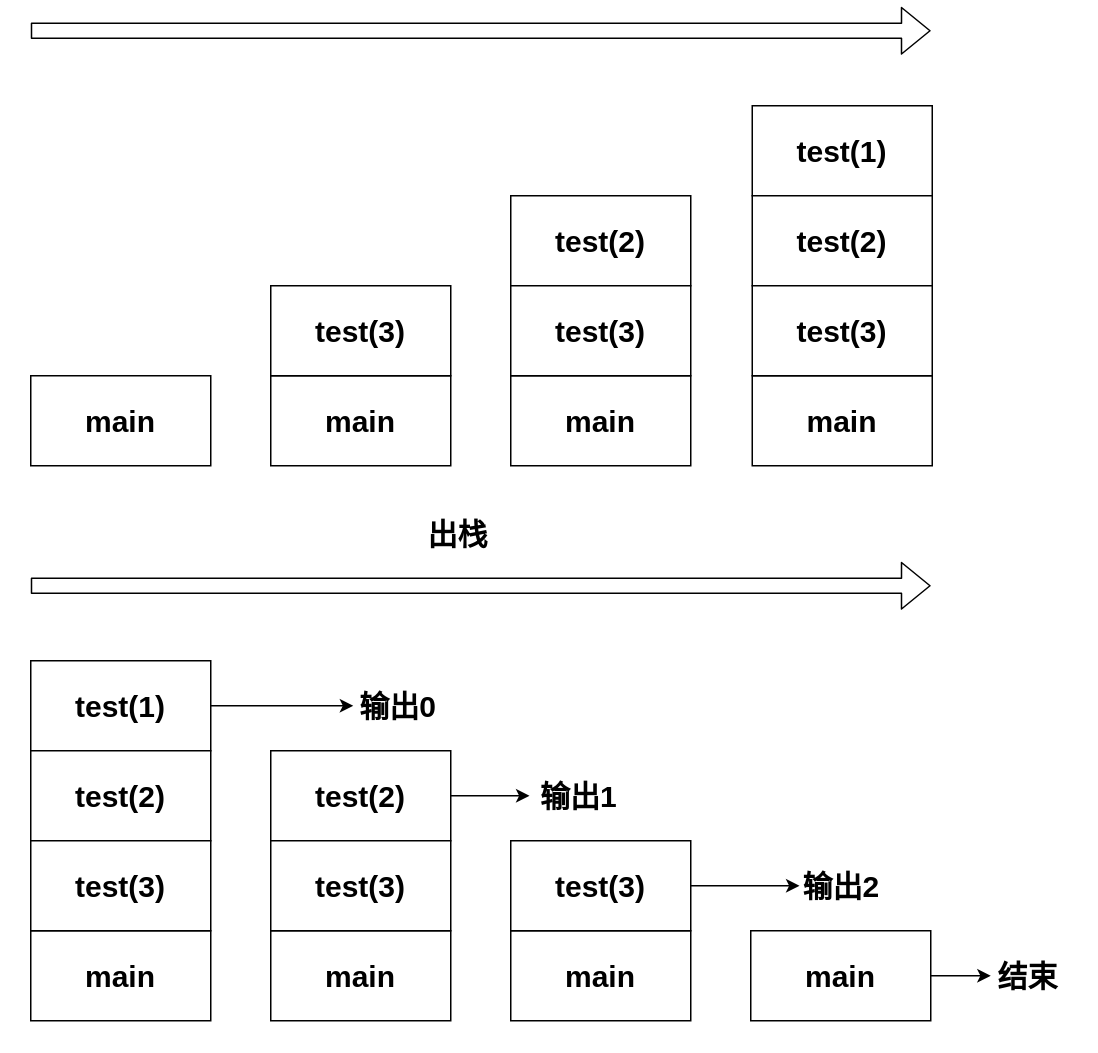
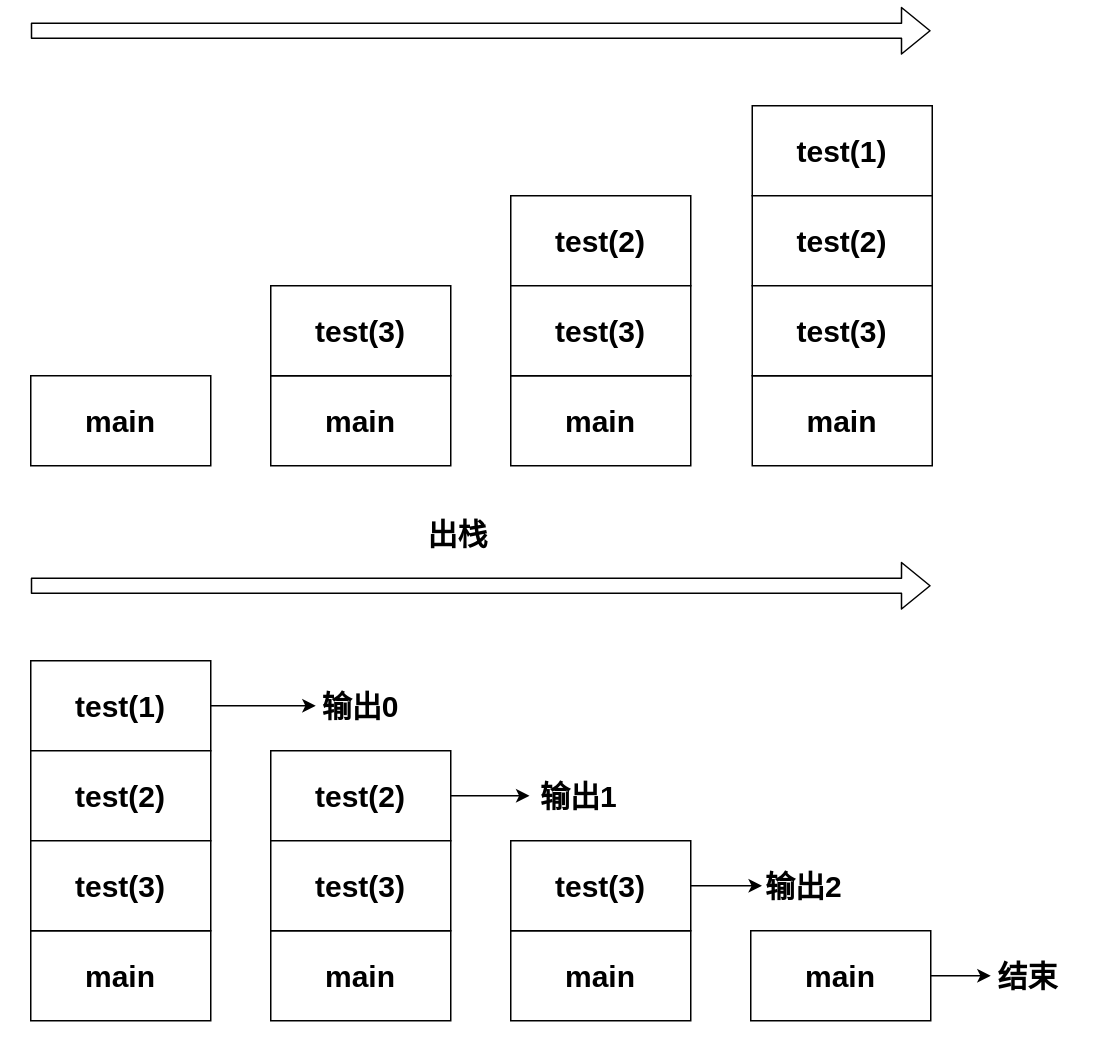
node "输出0": moved (398, 706) -> (361, 706)
node "输出2": moved (841, 886) -> (803, 886)
